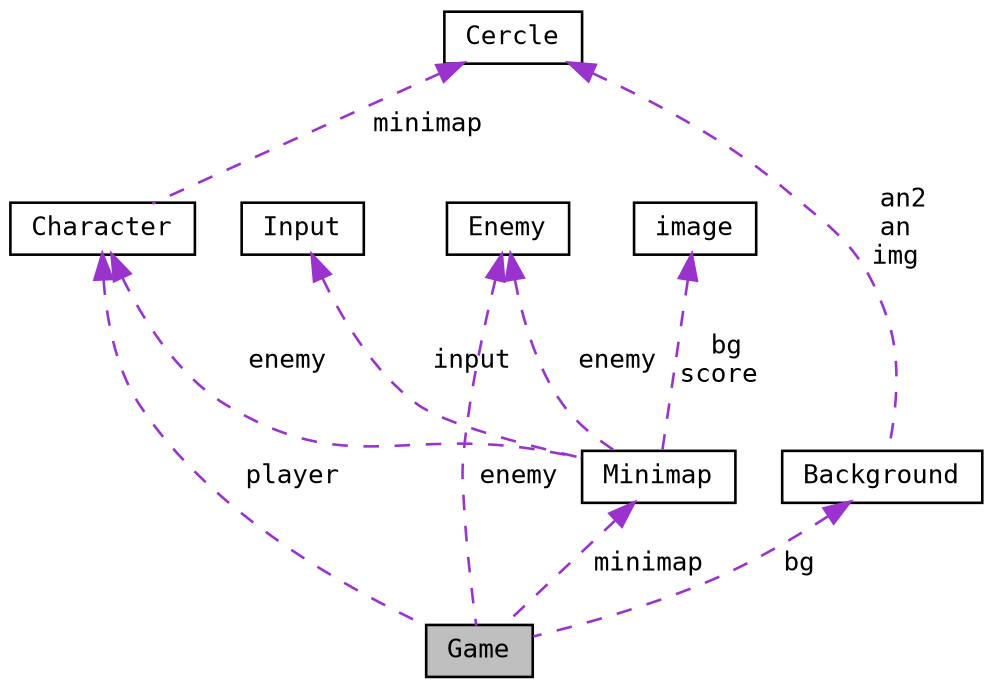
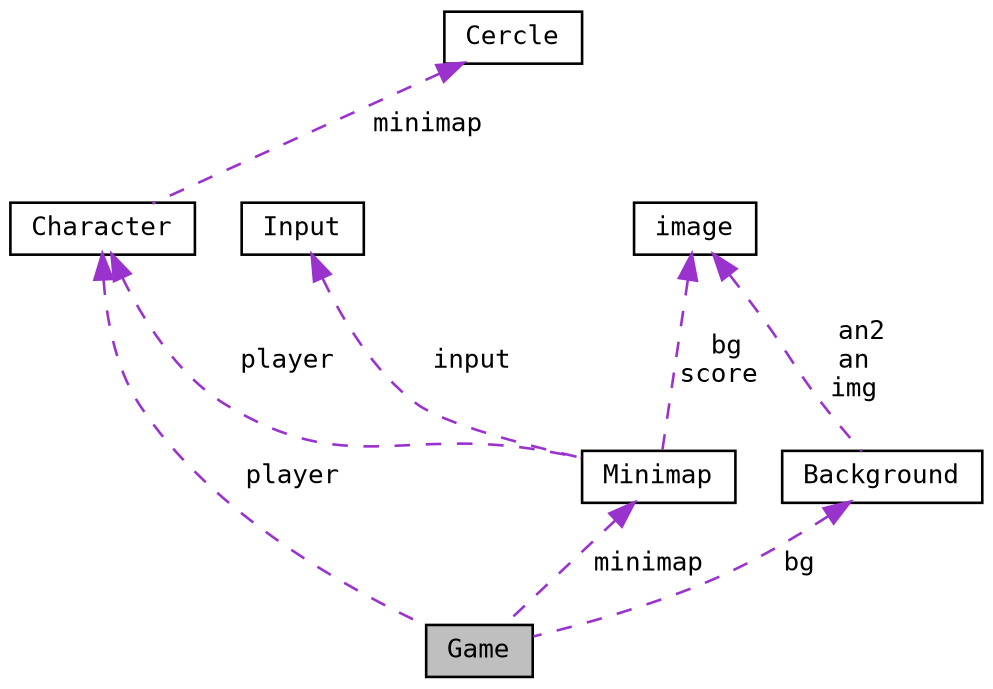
edge "Background" -> "Cercle": now "Background" -> "image"
node "Enemy": removed
edge "Minimap" -> "Character": label " enemy" -> " player"
